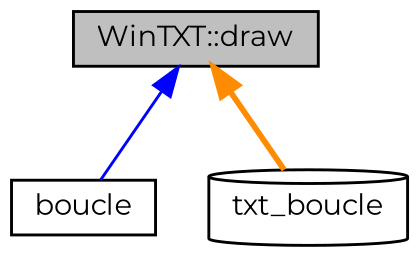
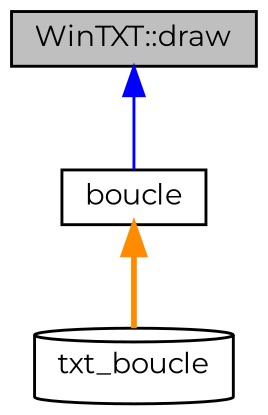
edge "txt_boucle" -> "WinTXT::draw": now "txt_boucle" -> "boucle"
